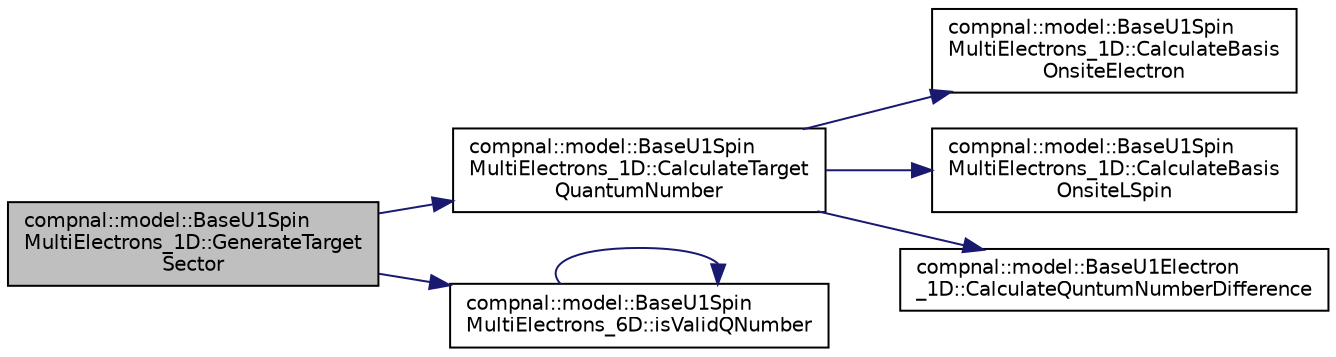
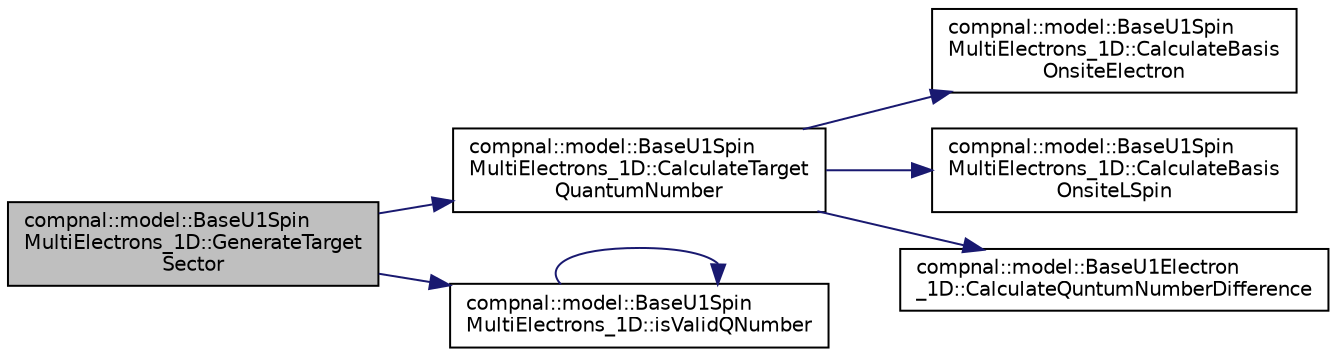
node "compnal::model::BaseU1Spin MultiElectrons_6D::isValidQNumber": label "compnal::model::BaseU1Spin MultiElectrons_6D::isValidQNumber" -> "compnal::model::BaseU1Spin MultiElectrons_1D::isValidQNumber"
